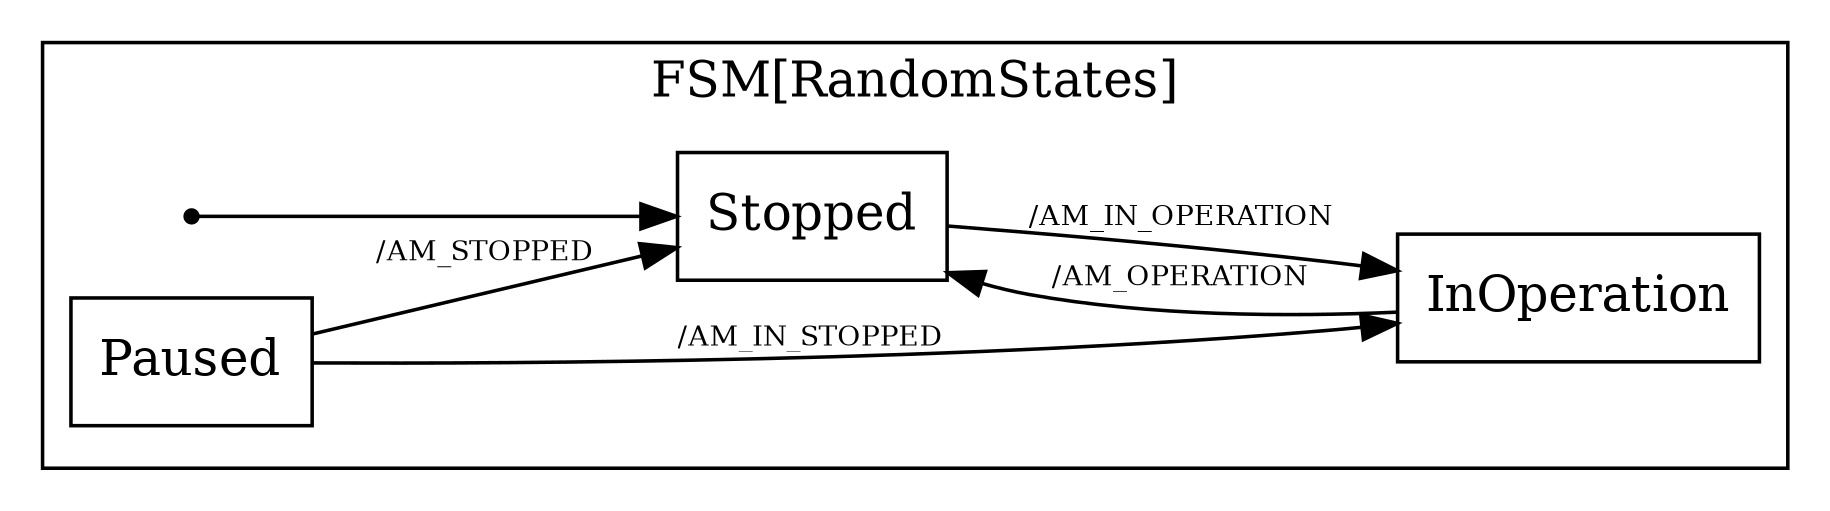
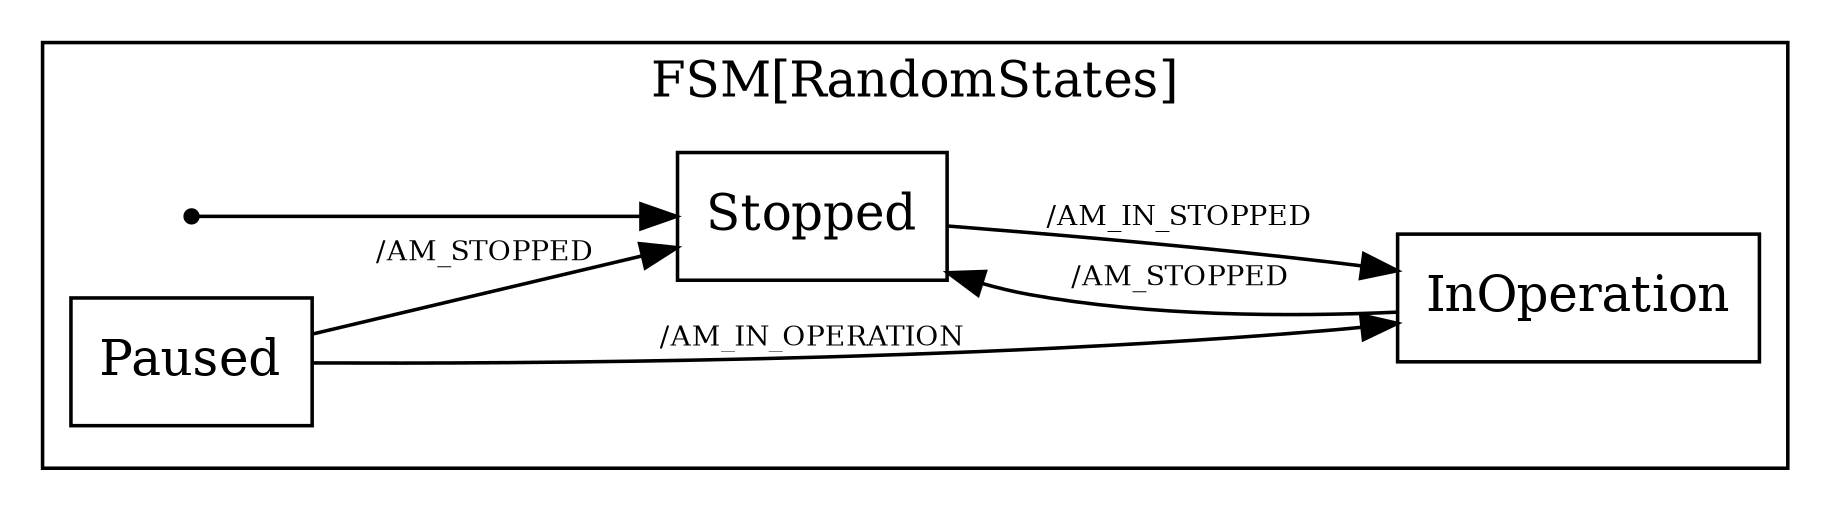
edge "Stopped" -> "InOperation": label "/AM_IN_OPERATION" -> "/AM_IN_STOPPED"
edge "InOperation" -> "Stopped": label "/AM_OPERATION" -> "/AM_STOPPED"
edge "Paused" -> "InOperation": label "/AM_IN_STOPPED" -> "/AM_IN_OPERATION"
